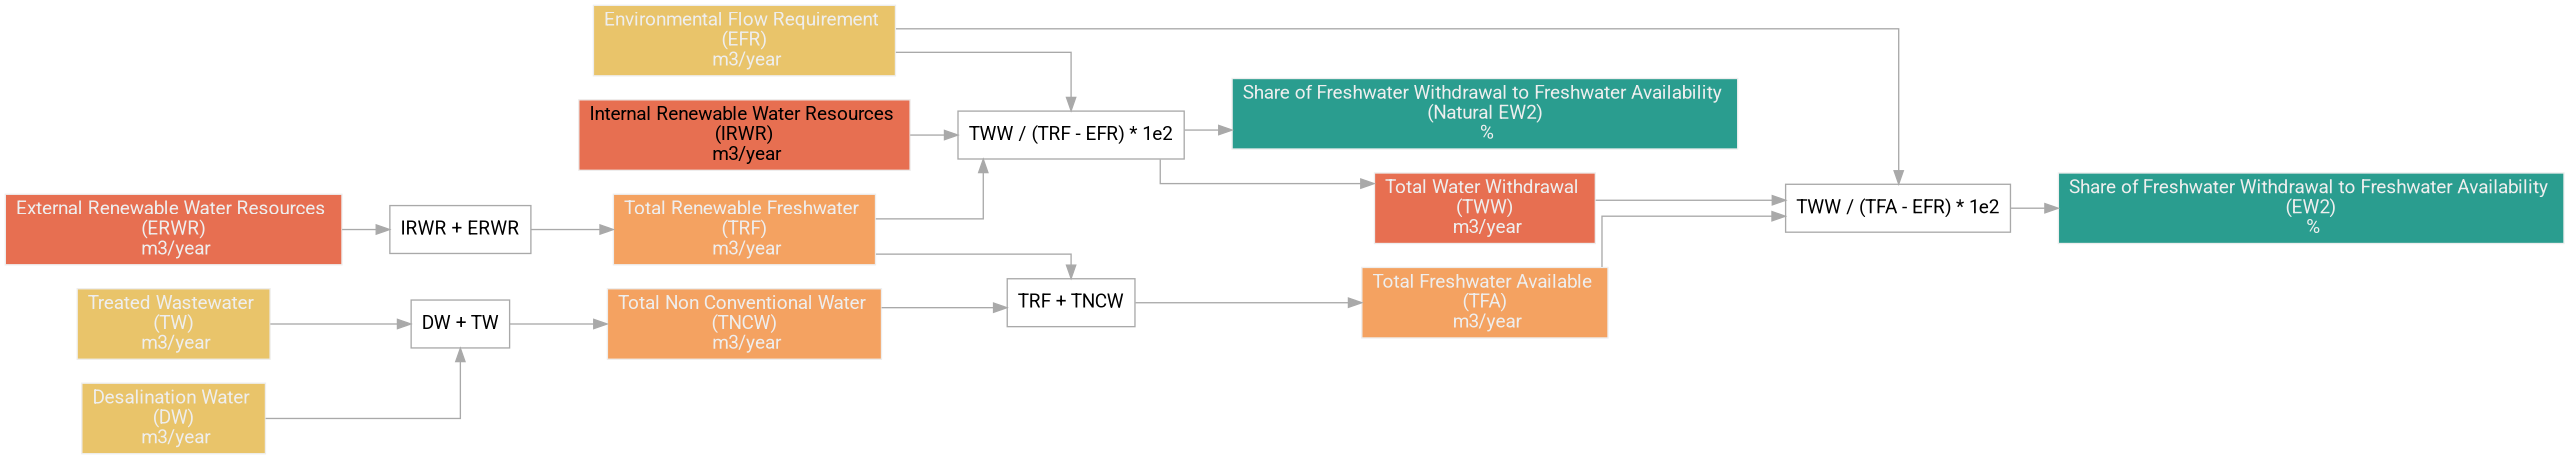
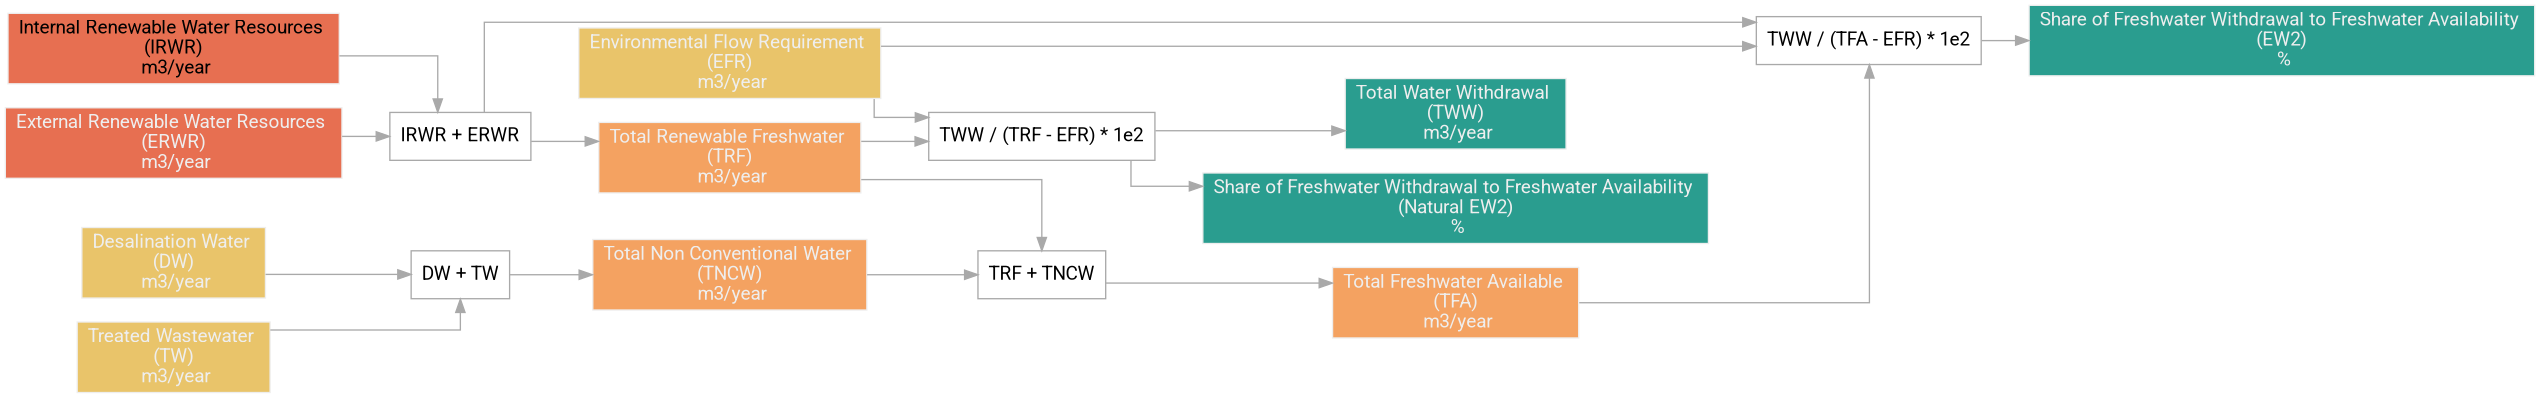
edge "Internal Renewable Water Resources (IRWR) m3/year" -> "TWW / (TRF - EFR) * 1e2": now "Internal Renewable Water Resources (IRWR) m3/year" -> "IRWR + ERWR"
edge "Total Water Withdrawal (TWW) m3/year" -> "TWW / (TFA - EFR) * 1e2": now "IRWR + ERWR" -> "TWW / (TFA - EFR) * 1e2"
node "Total Water Withdrawal (TWW) m3/year": fillcolor #e76f51 -> #2a9d8f
